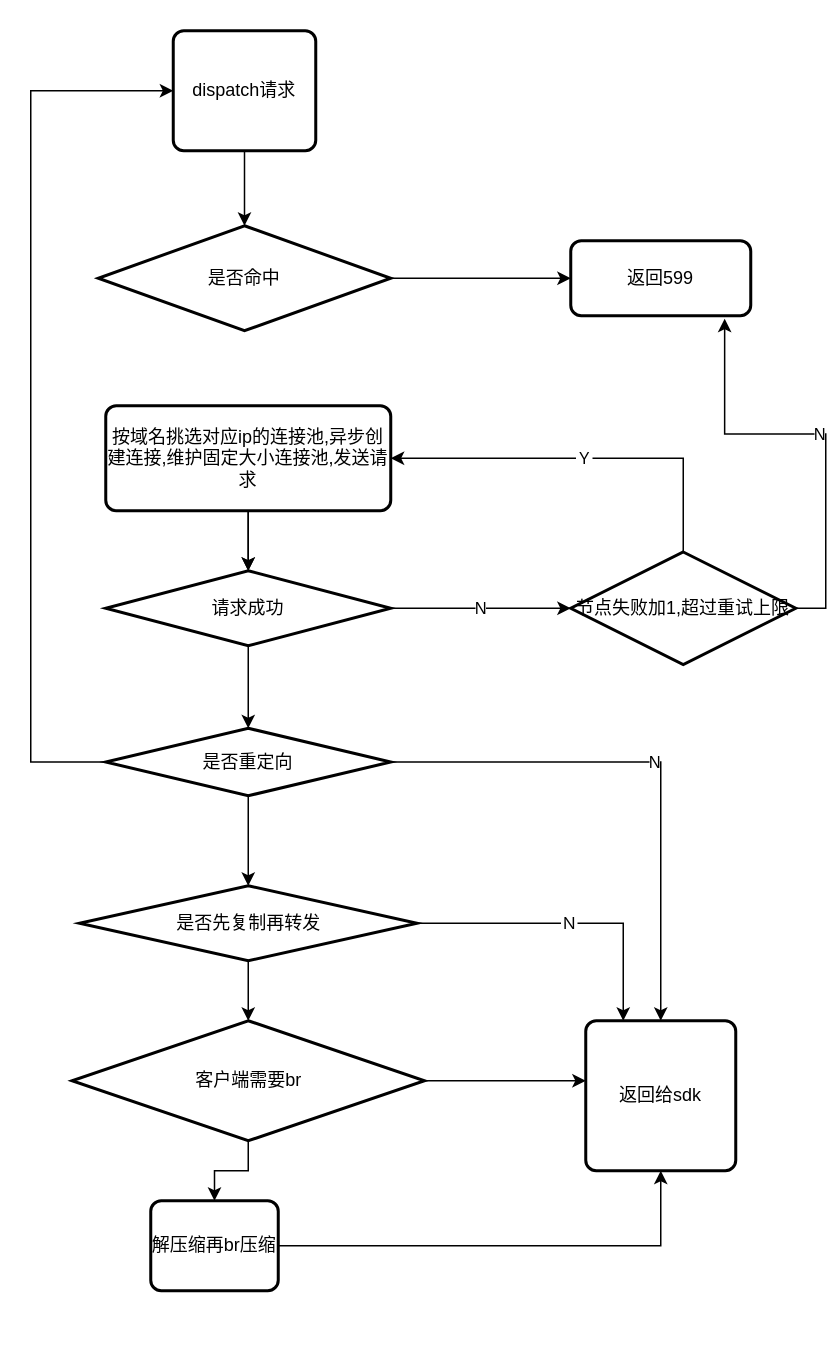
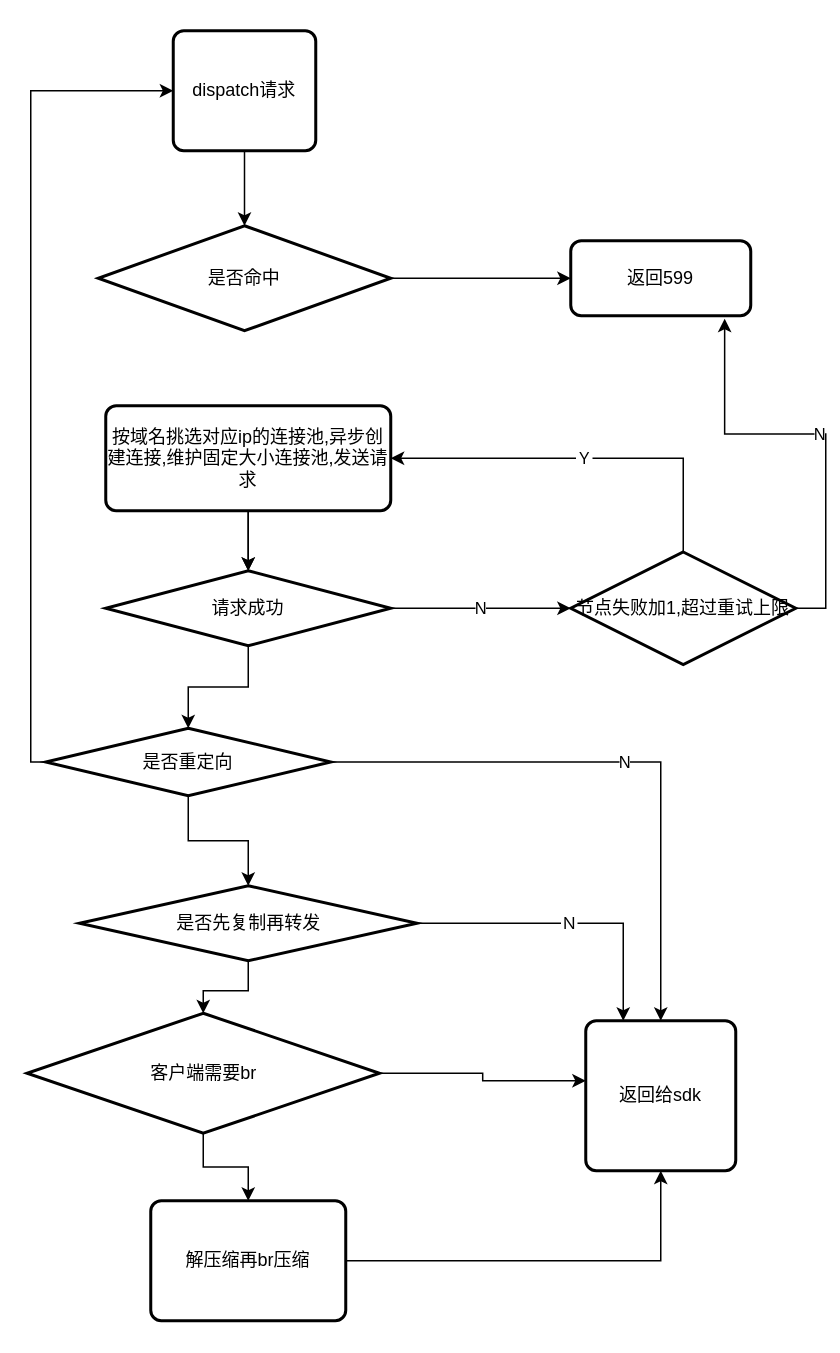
node "是否重定向": moved (248, 762) -> (188, 762)
node "客户端需要br": moved (248, 1081) -> (203, 1073)
node "解压缩再br压缩": size 128x90 -> 195x120
